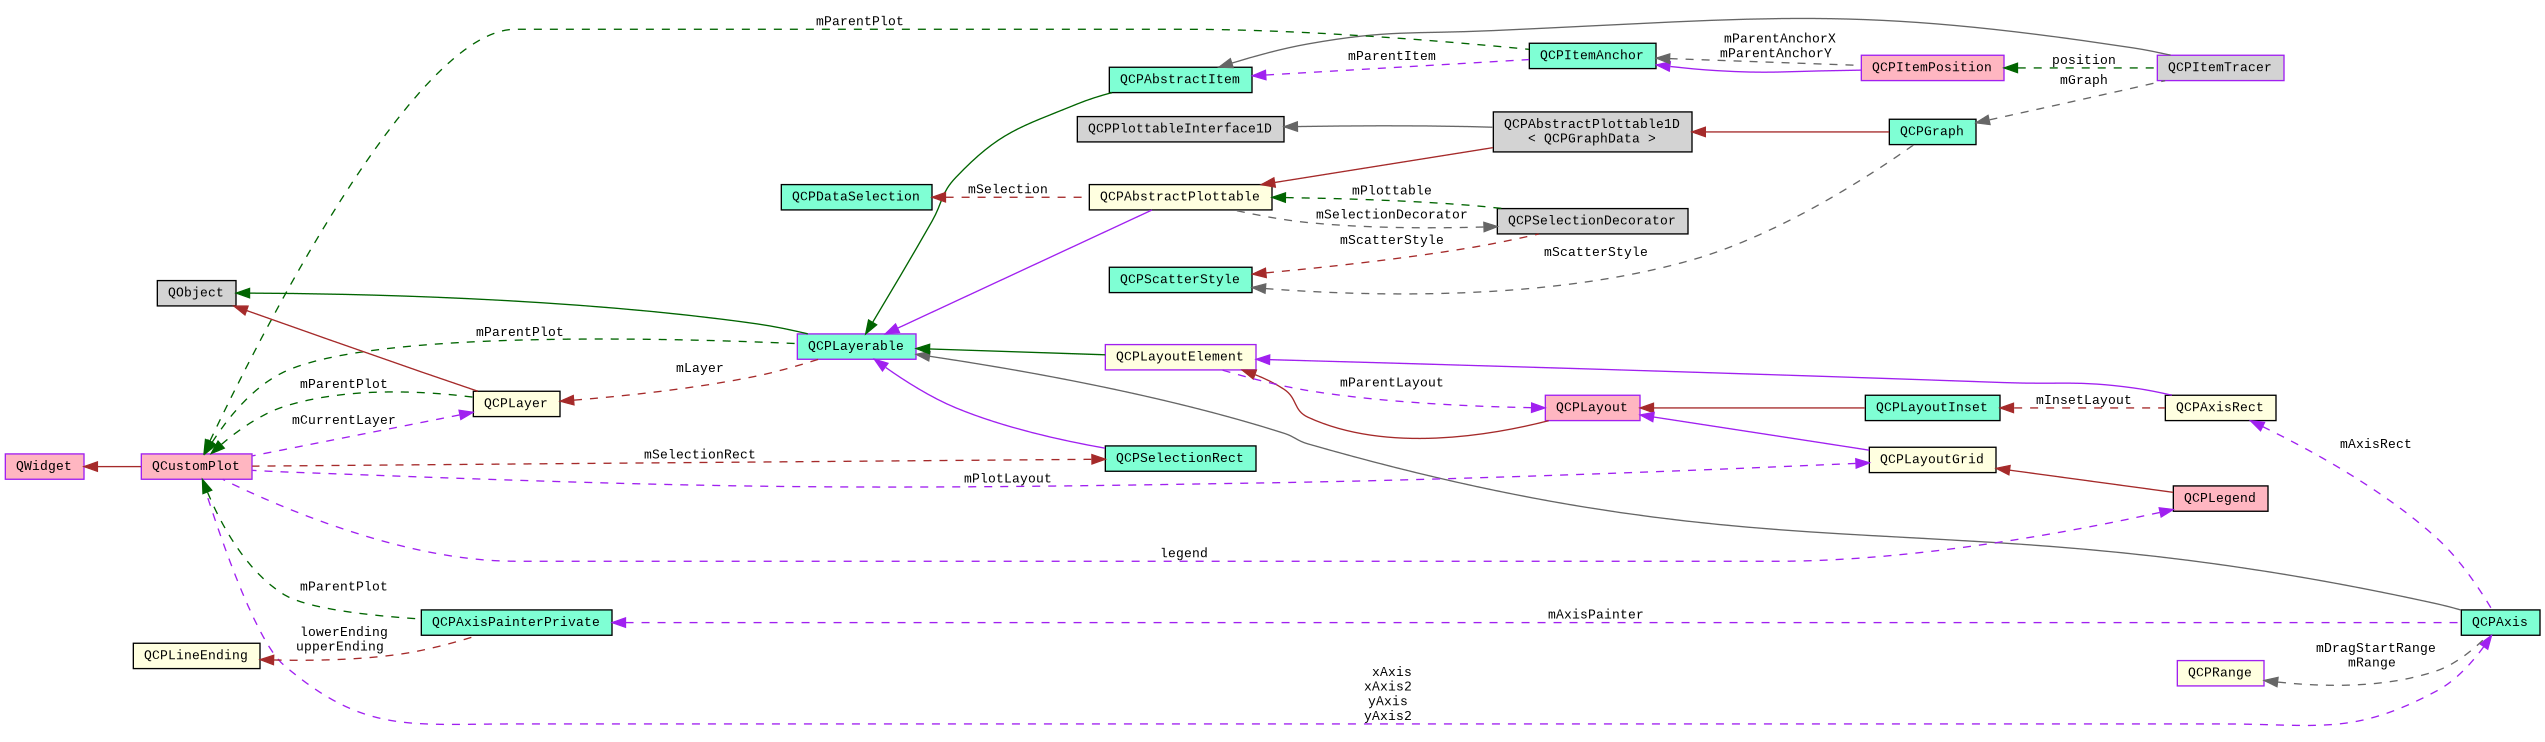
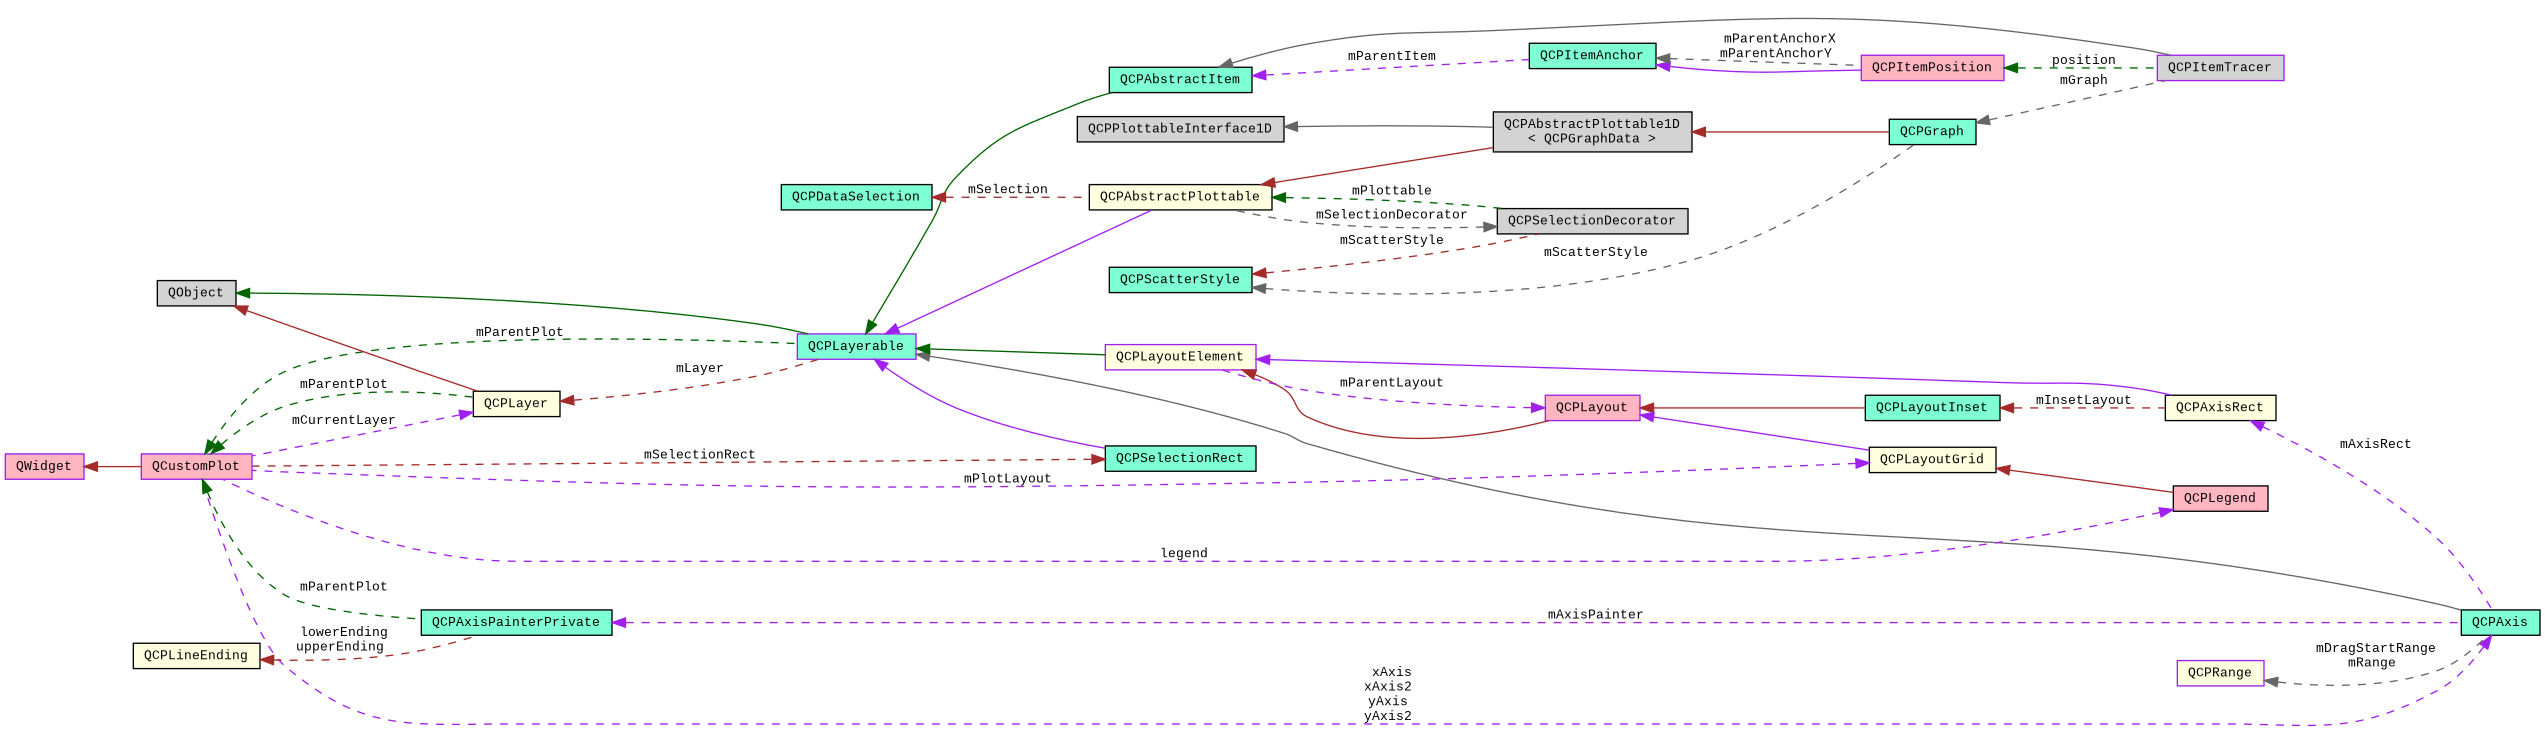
edge "QCPItemAnchor" -> "QCustomPlot": removed, label "mParentPlot"
